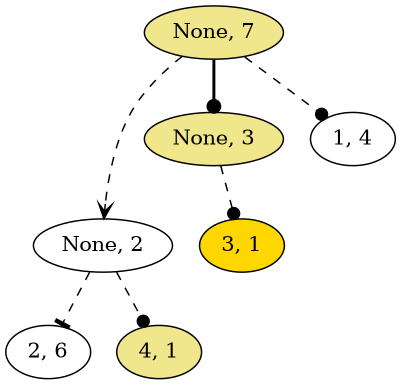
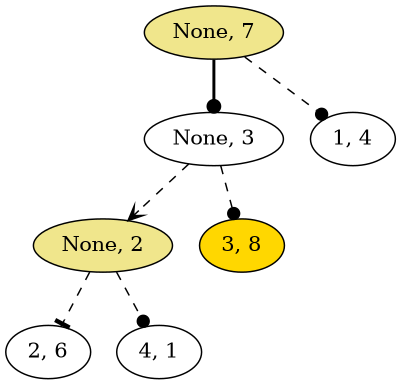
edge "None, 7" -> "None, 2": now "None, 3" -> "None, 2"
node "None, 3": fillcolor khaki -> white
node "None, 2": fillcolor white -> khaki
node "3, 1": label "3, 1" -> "3, 8"
node "4, 1": fillcolor khaki -> white
